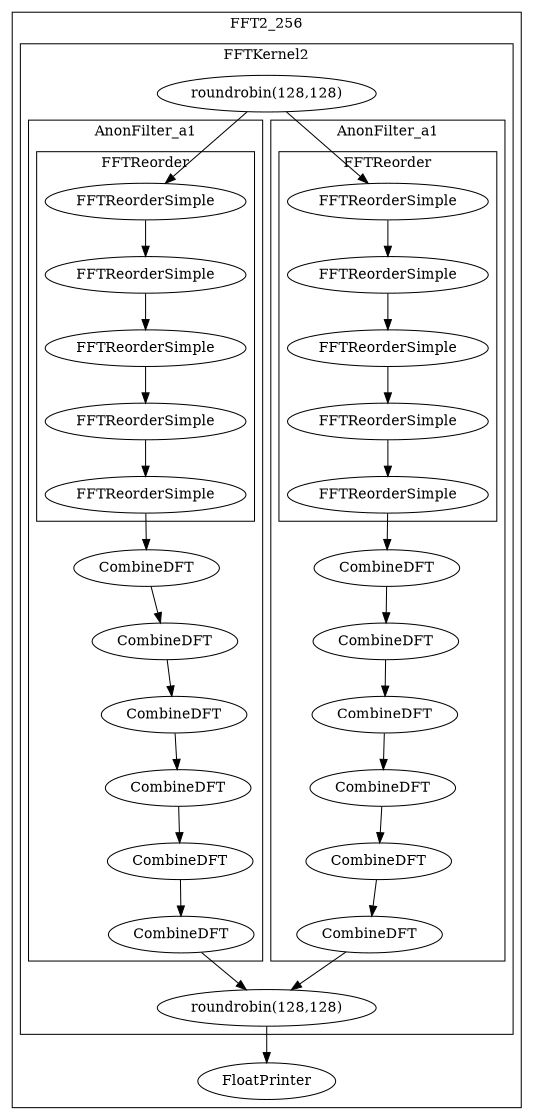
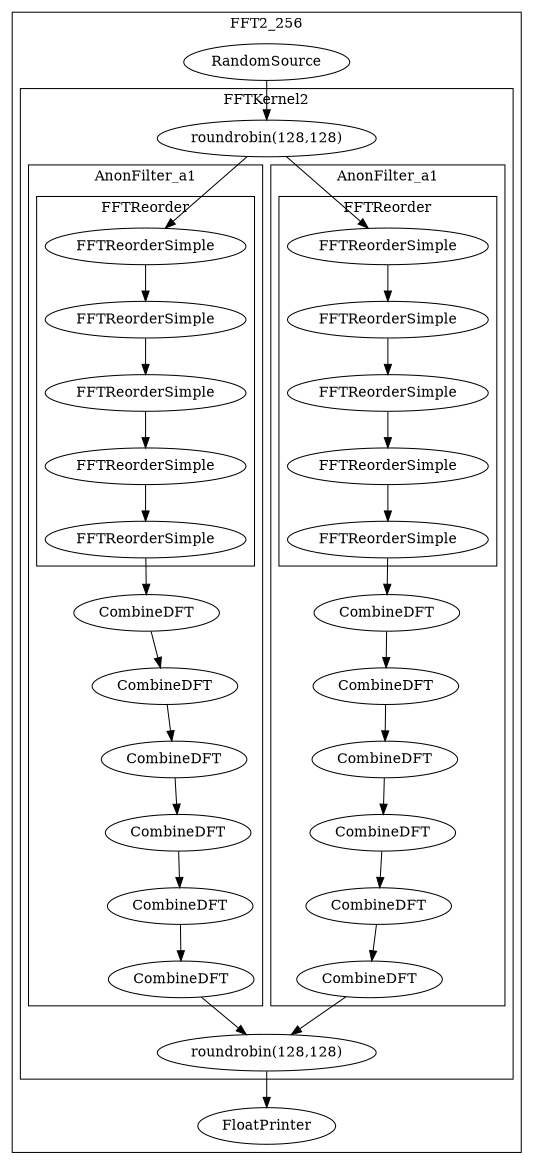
node "RandomSource": added
